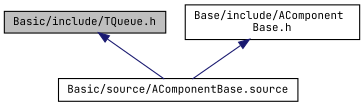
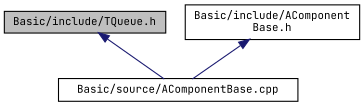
node "Base/include/AComponent Base.h": label "Base/include/AComponent Base.h" -> "Basic/include/AComponent Base.h"
node "Basic/source/AComponentBase.source": label "Basic/source/AComponentBase.source" -> "Basic/source/AComponentBase.cpp"
